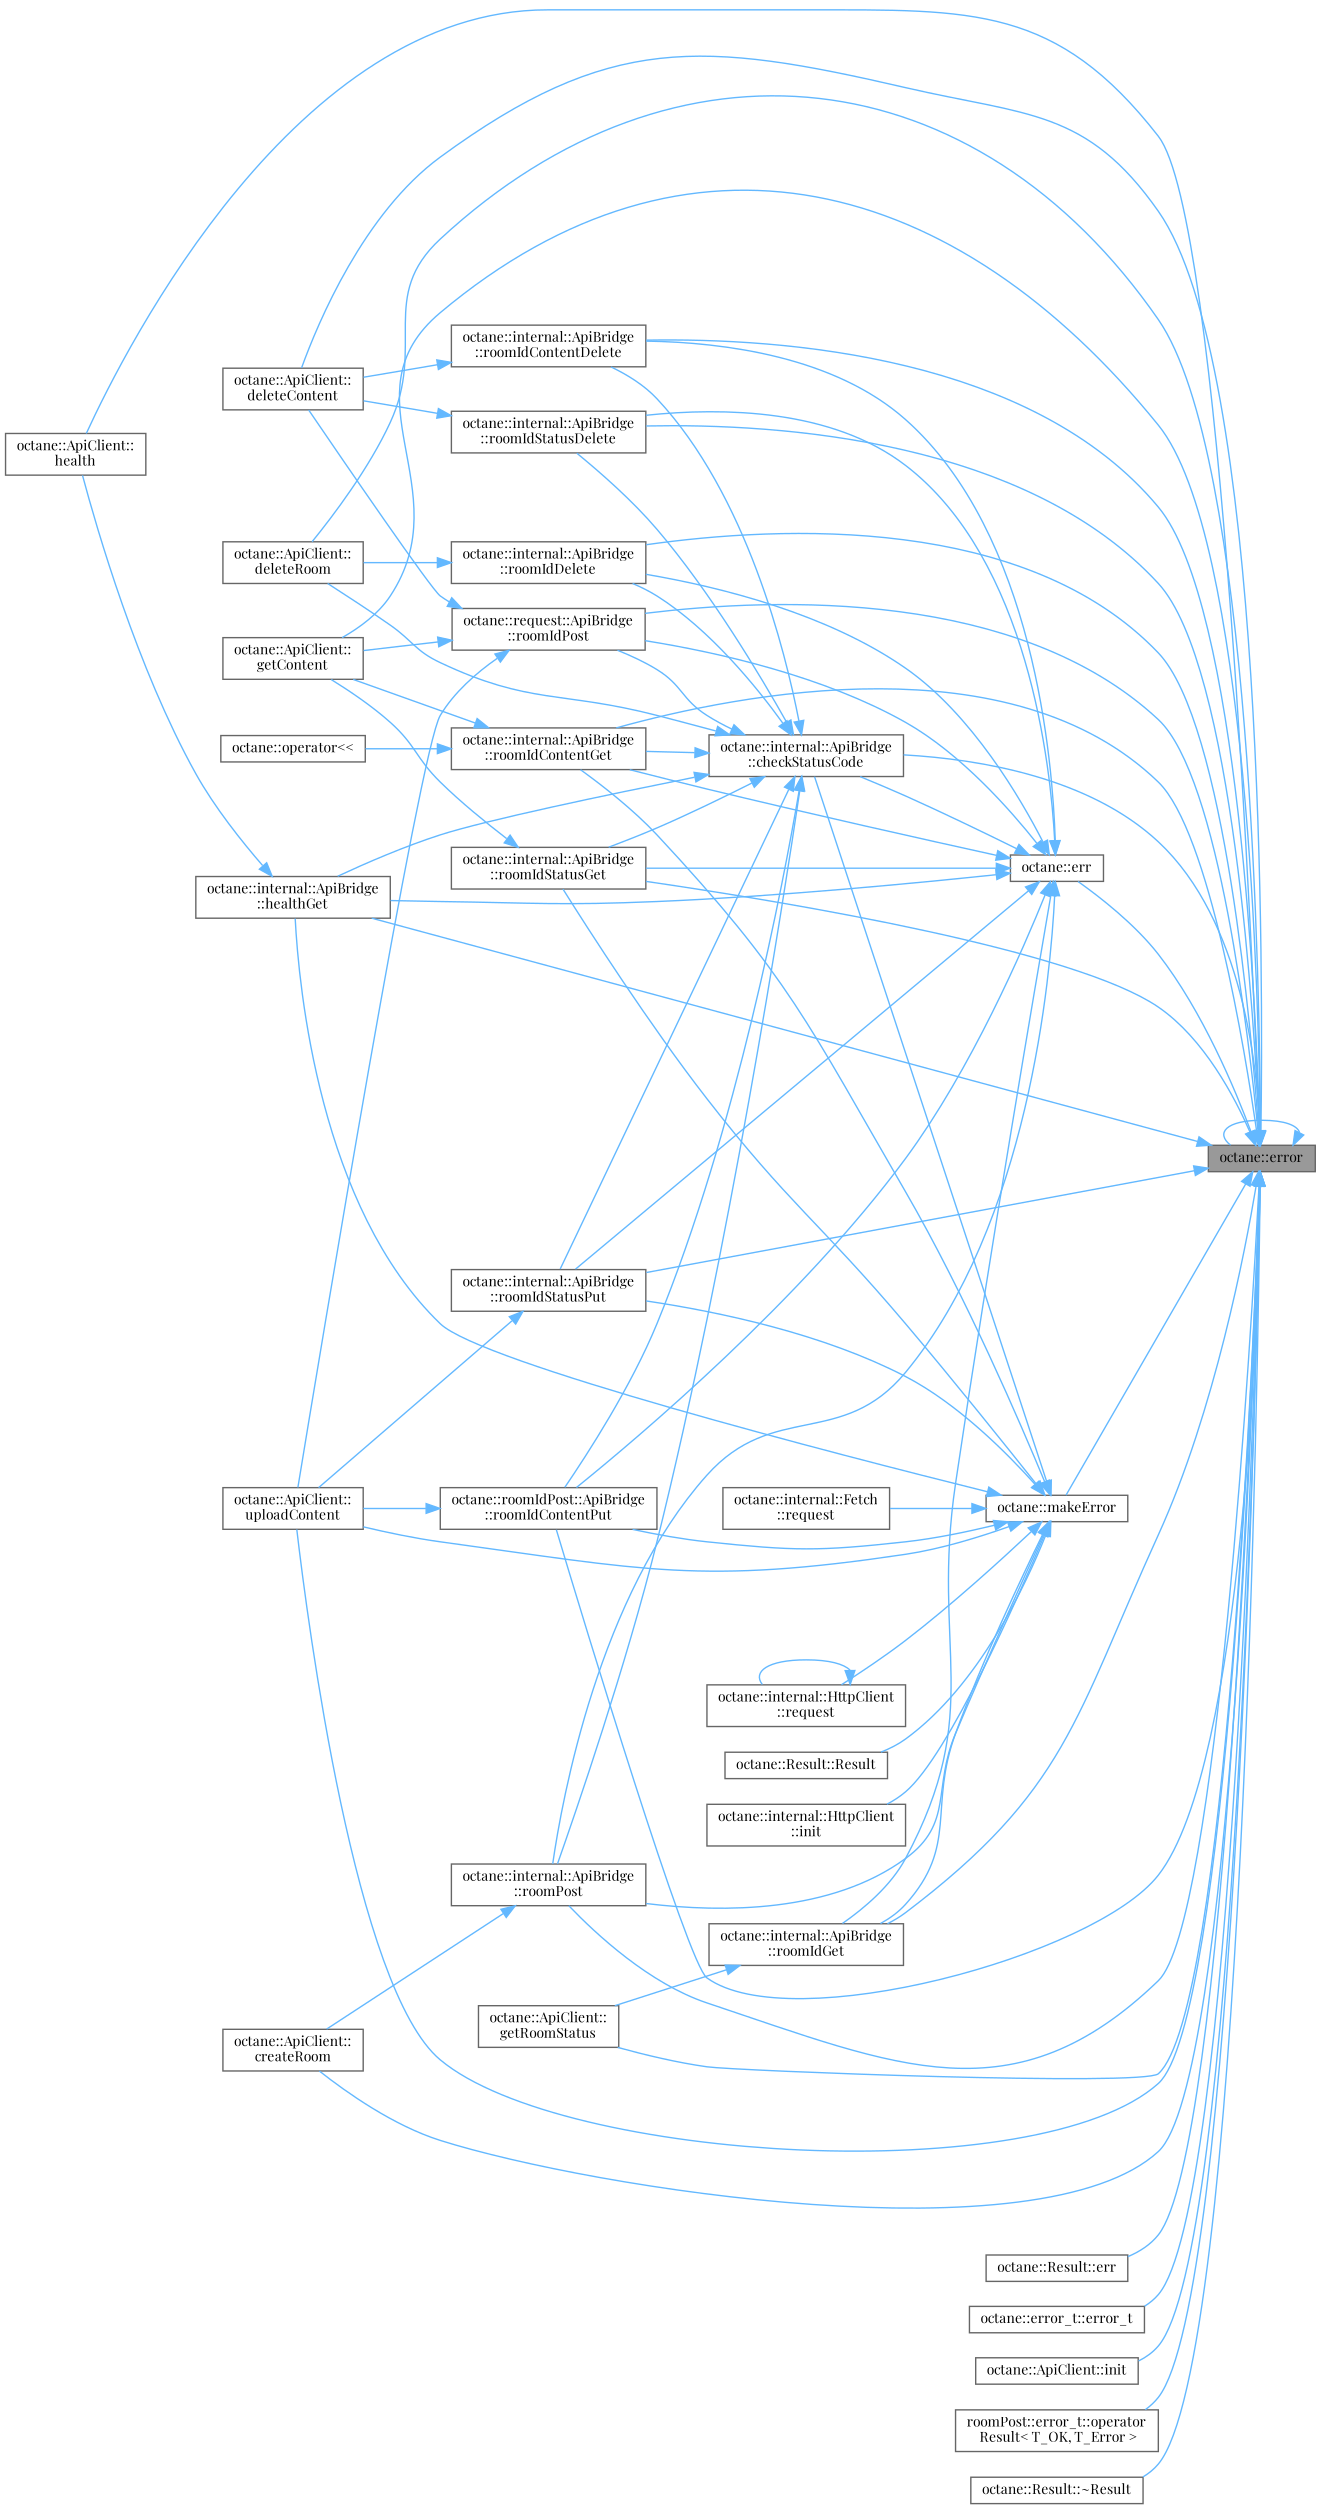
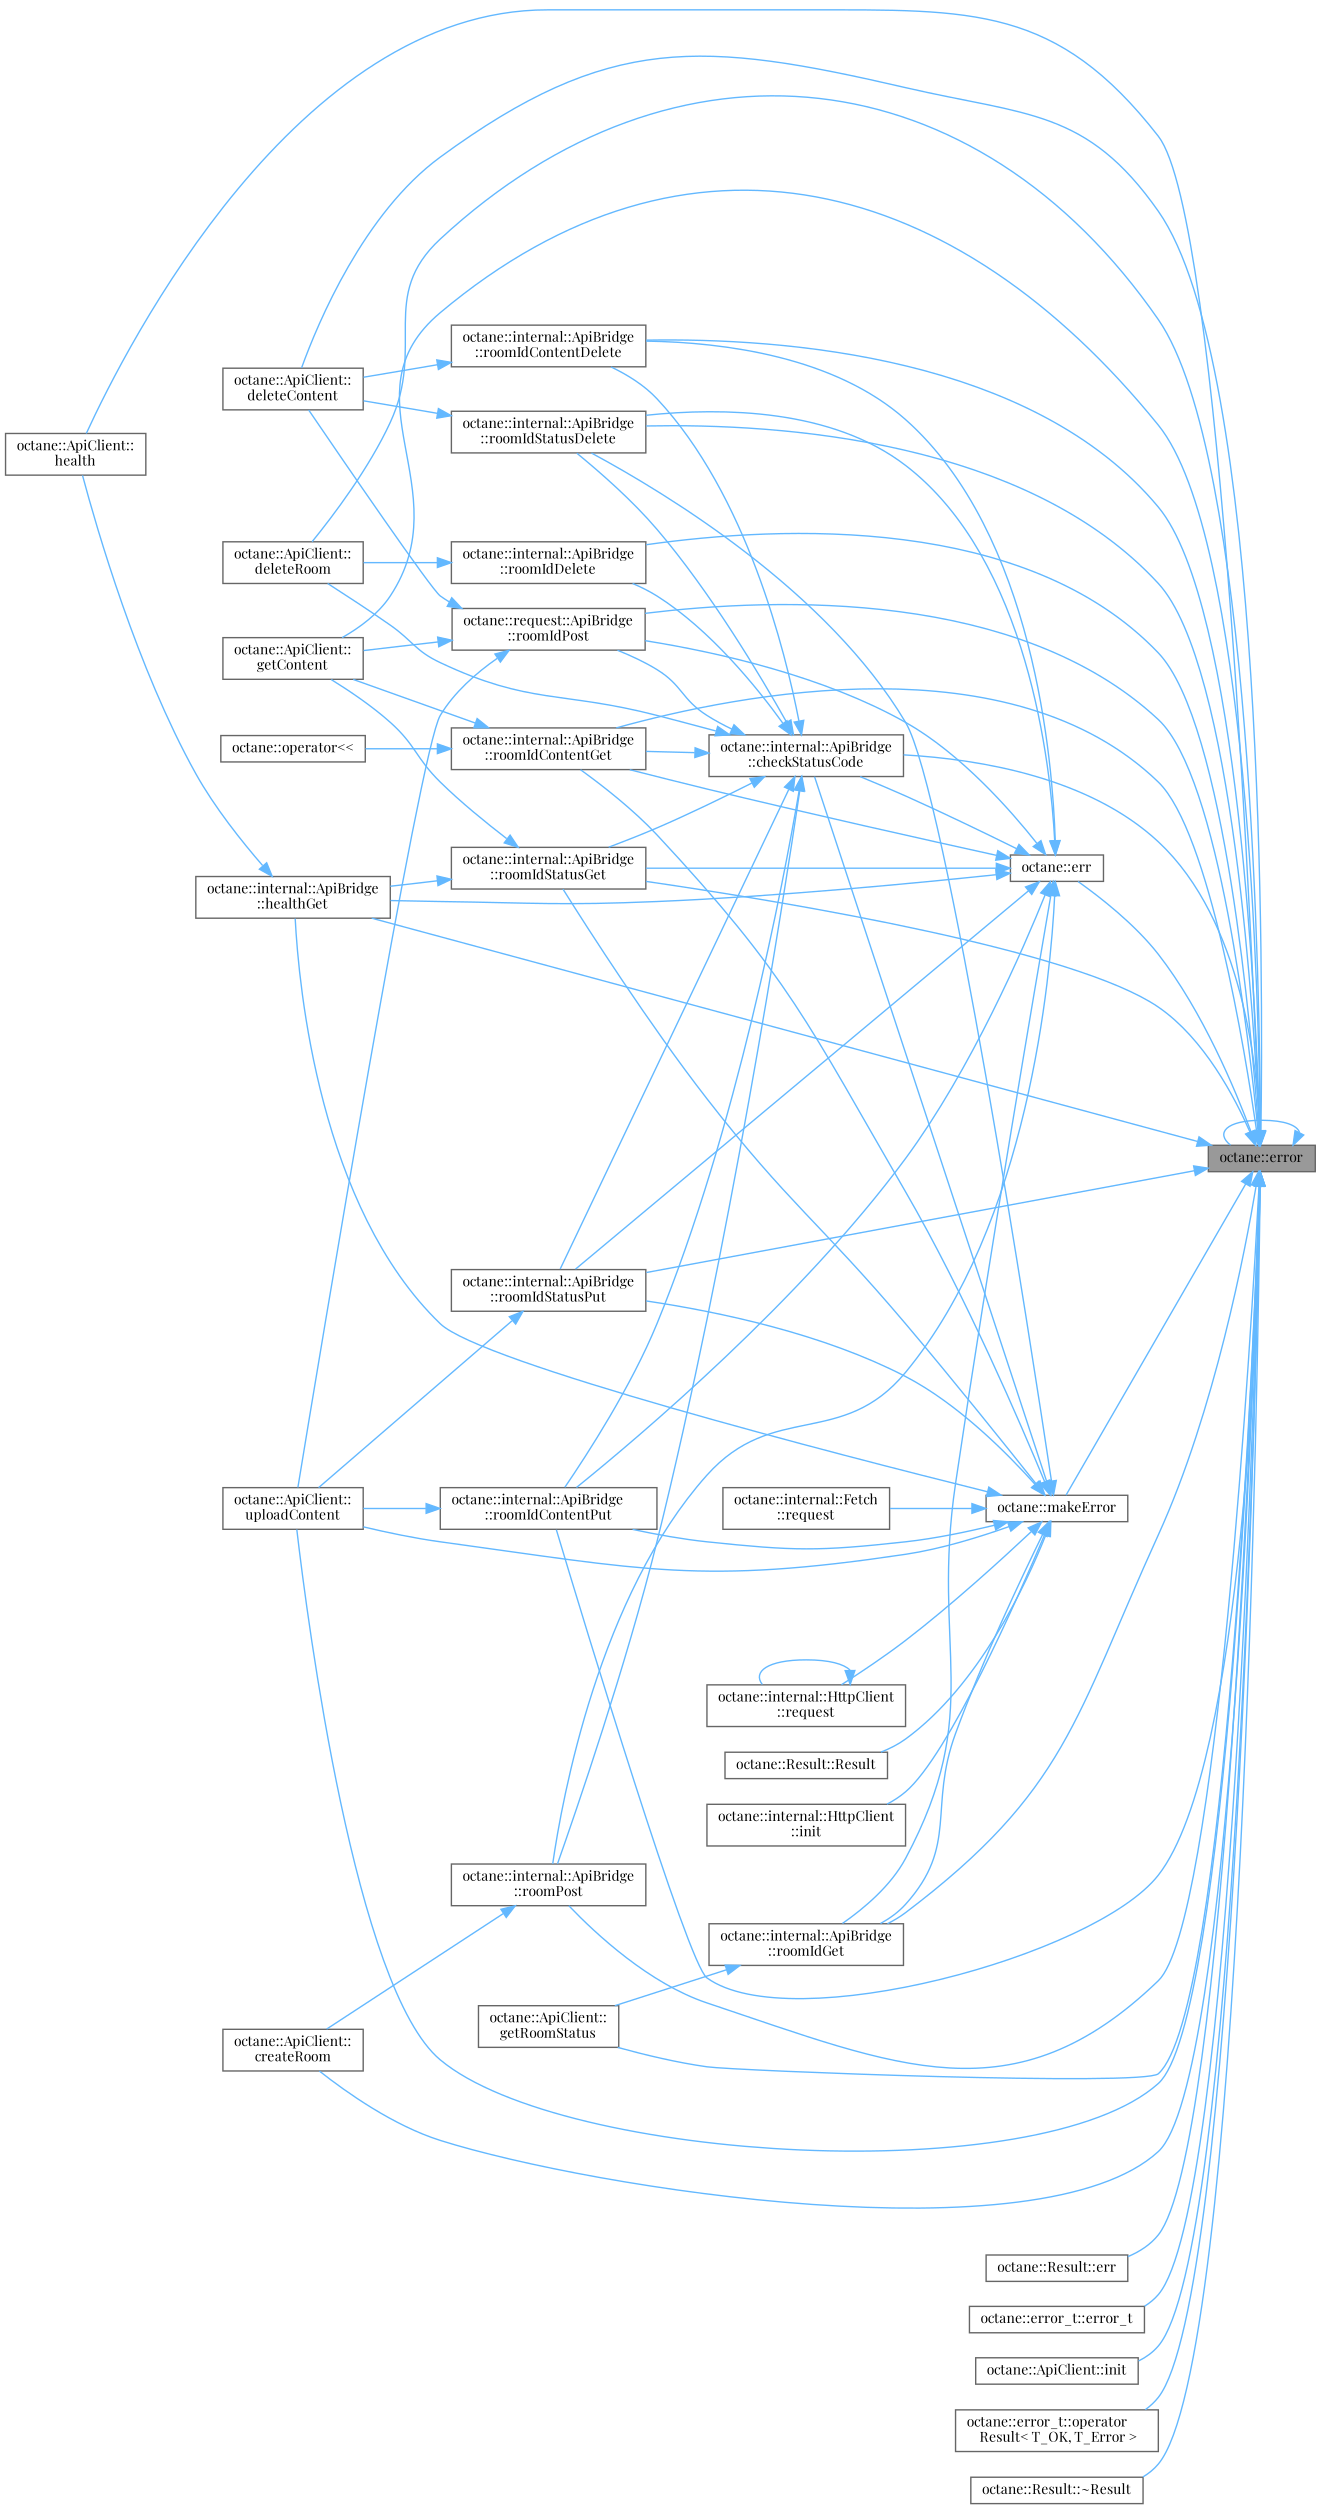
edge "octane::internal::ApiBridge ::roomIdDelete" -> "octane::err": removed
edge "octane::internal::ApiBridge ::healthGet" -> "octane::internal::ApiBridge ::checkStatusCode": now "octane::internal::ApiBridge ::healthGet" -> "octane::internal::ApiBridge ::roomIdStatusGet"
node "octane::roomIdPost::ApiBridge ::roomIdContentPut": label "octane::roomIdPost::ApiBridge ::roomIdContentPut" -> "octane::internal::ApiBridge ::roomIdContentPut"
edge "octane::internal::ApiBridge ::roomPost" -> "octane::makeError": now "octane::internal::ApiBridge ::roomIdStatusDelete" -> "octane::makeError"
node "roomPost::error_t::operator Result< T_OK, T_Error >": label "roomPost::error_t::operator Result< T_OK, T_Error >" -> "octane::error_t::operator Result< T_OK, T_Error >"
